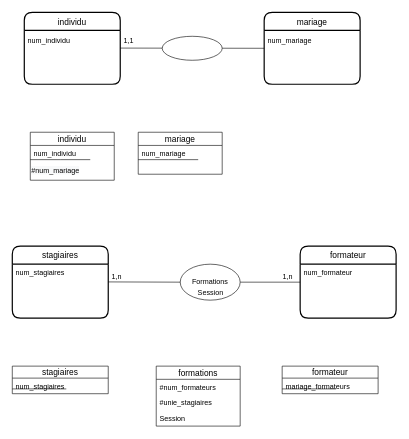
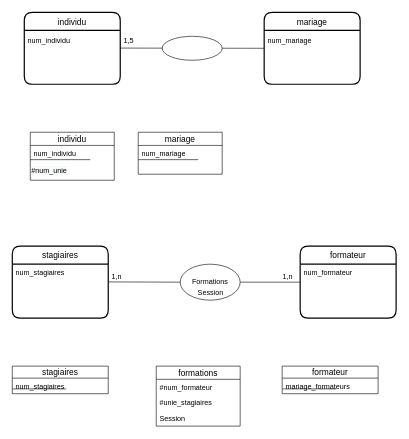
node "1,1": label "1,1" -> "1,5"
node "#num_mariage": label "#num_mariage" -> "#num_unie"
node "#num_formateurs": label "#num_formateurs" -> "#num_formateur"
